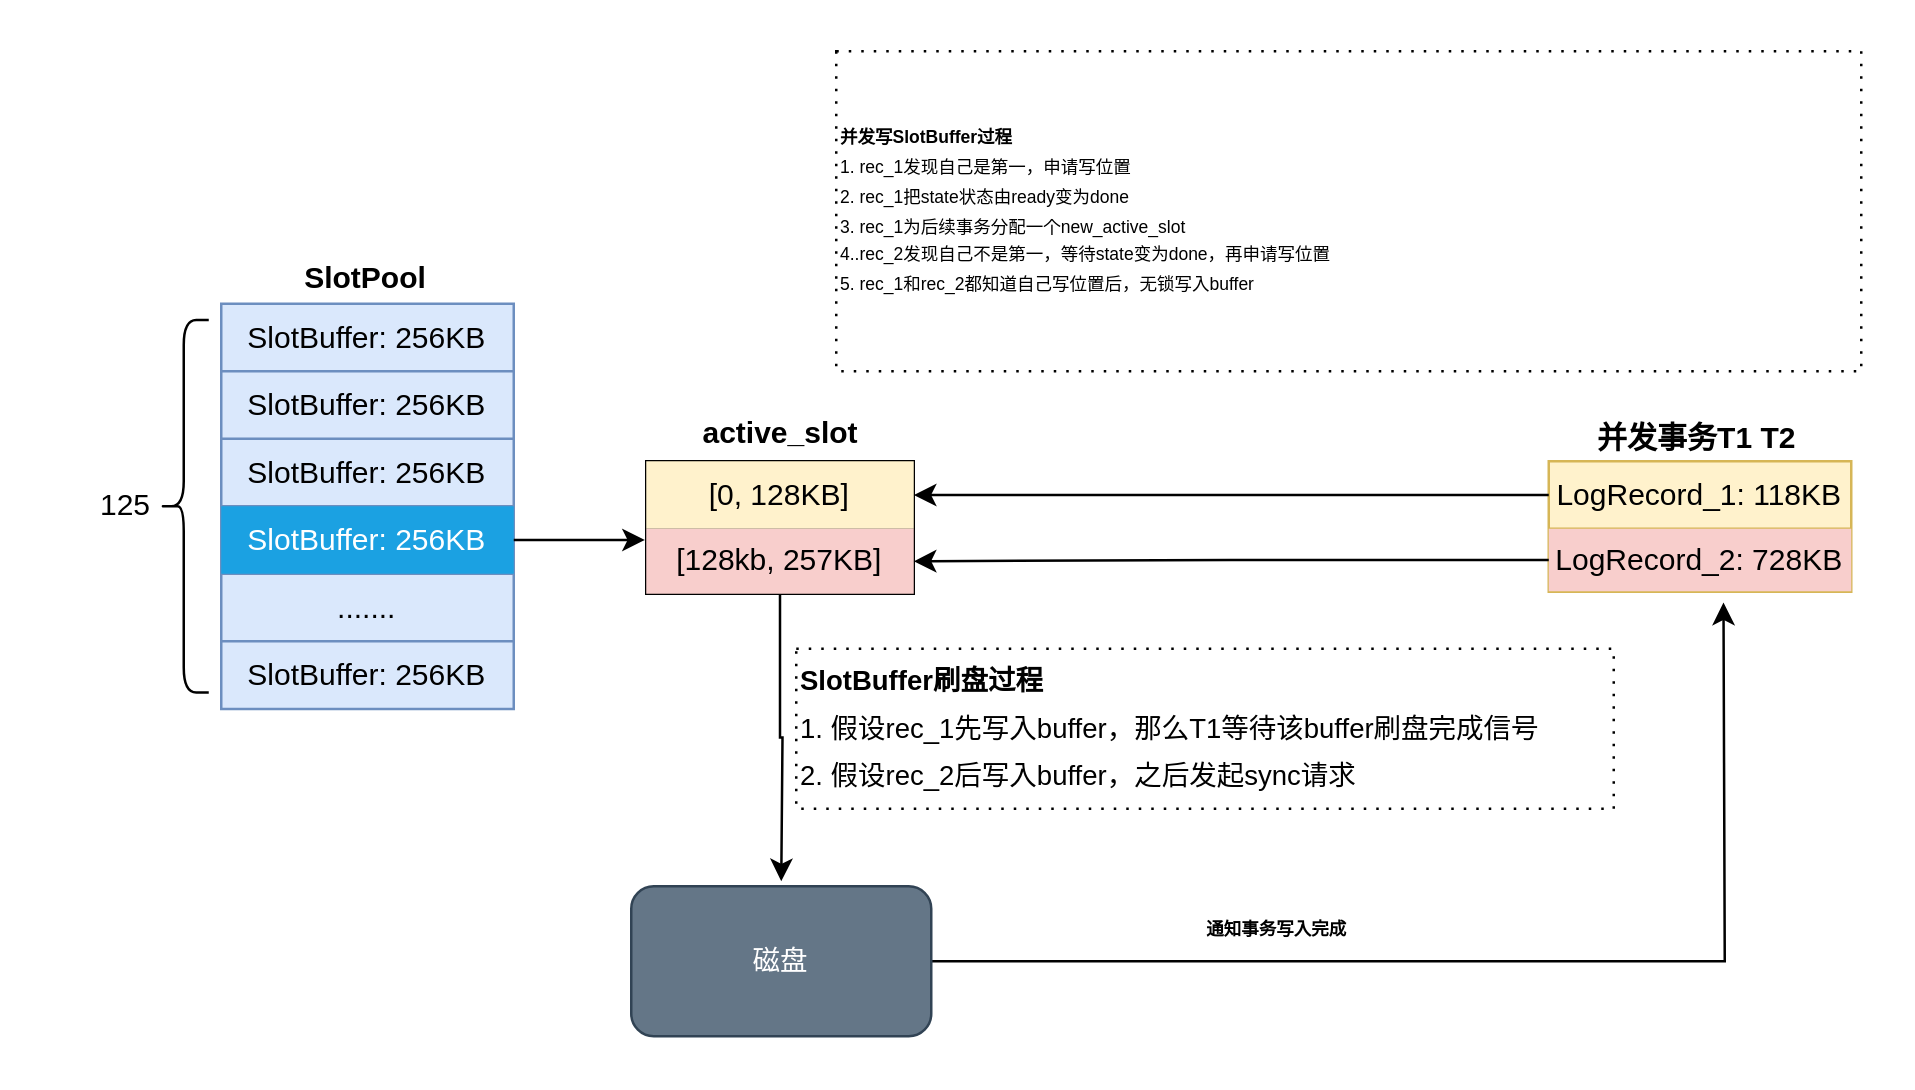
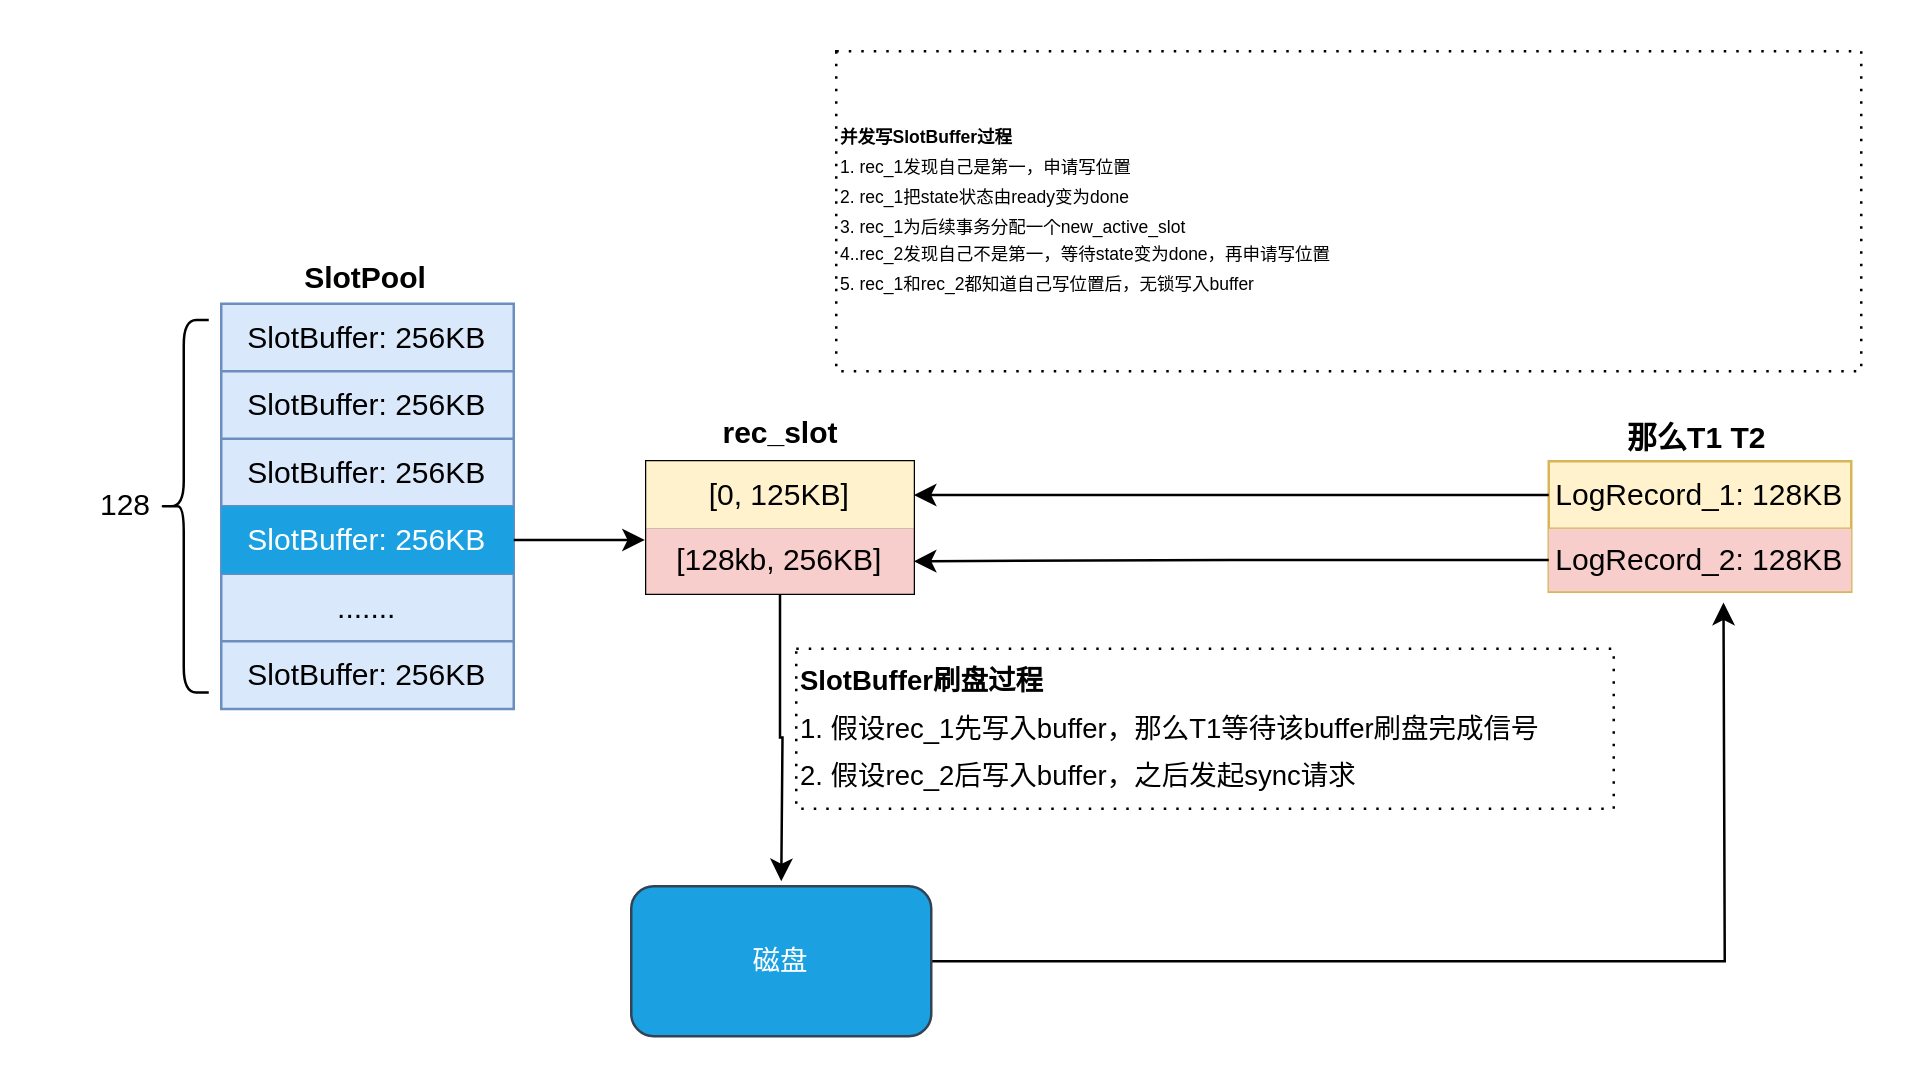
node "active_slot": label "active_slot" -> "rec_slot"
node "并发事务T1 T2": label "并发事务T1 T2" -> "那么T1 T2"
node "[0, 128KB]": label "[0, 128KB]" -> "[0, 125KB]"
node "LogRecord_1: 118KB": label "LogRecord_1: 118KB" -> "LogRecord_1: 128KB"
node "125": label "125" -> "128"
node "[128kb, 257KB]": label "[128kb, 257KB]" -> "[128kb, 256KB]"
node "LogRecord_2: 728KB": label "LogRecord_2: 728KB" -> "LogRecord_2: 128KB"
node "通知事务写入完成": removed
node "磁盘": fillcolor #647687 -> #1ba1e2
